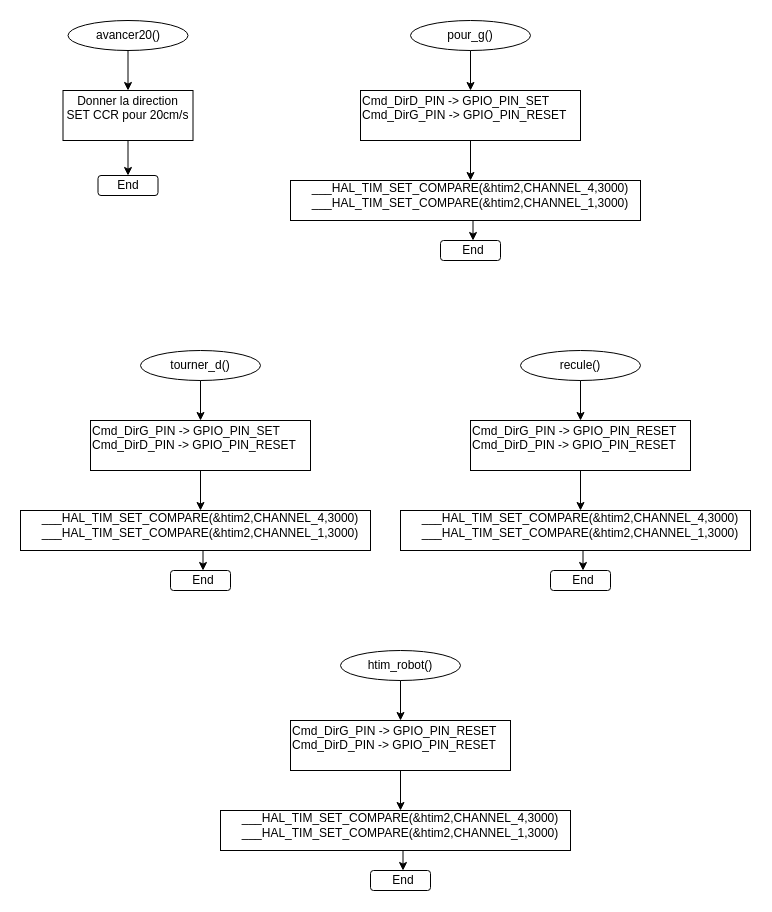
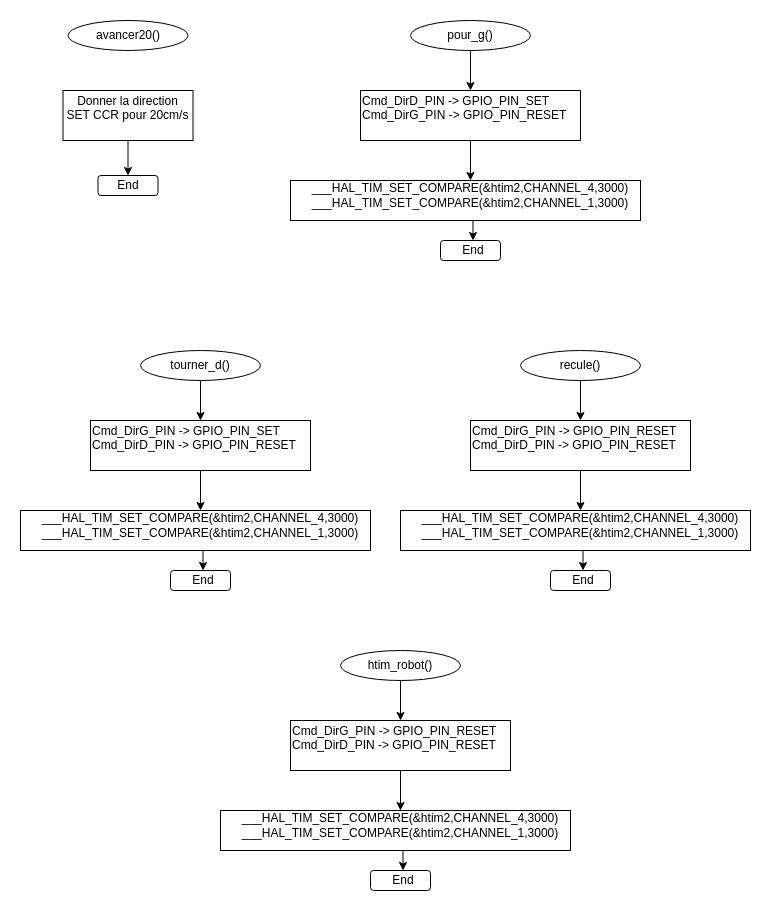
edge "avancer20()" -> "Donner la direction SET CCR pour 20cm/s": removed
